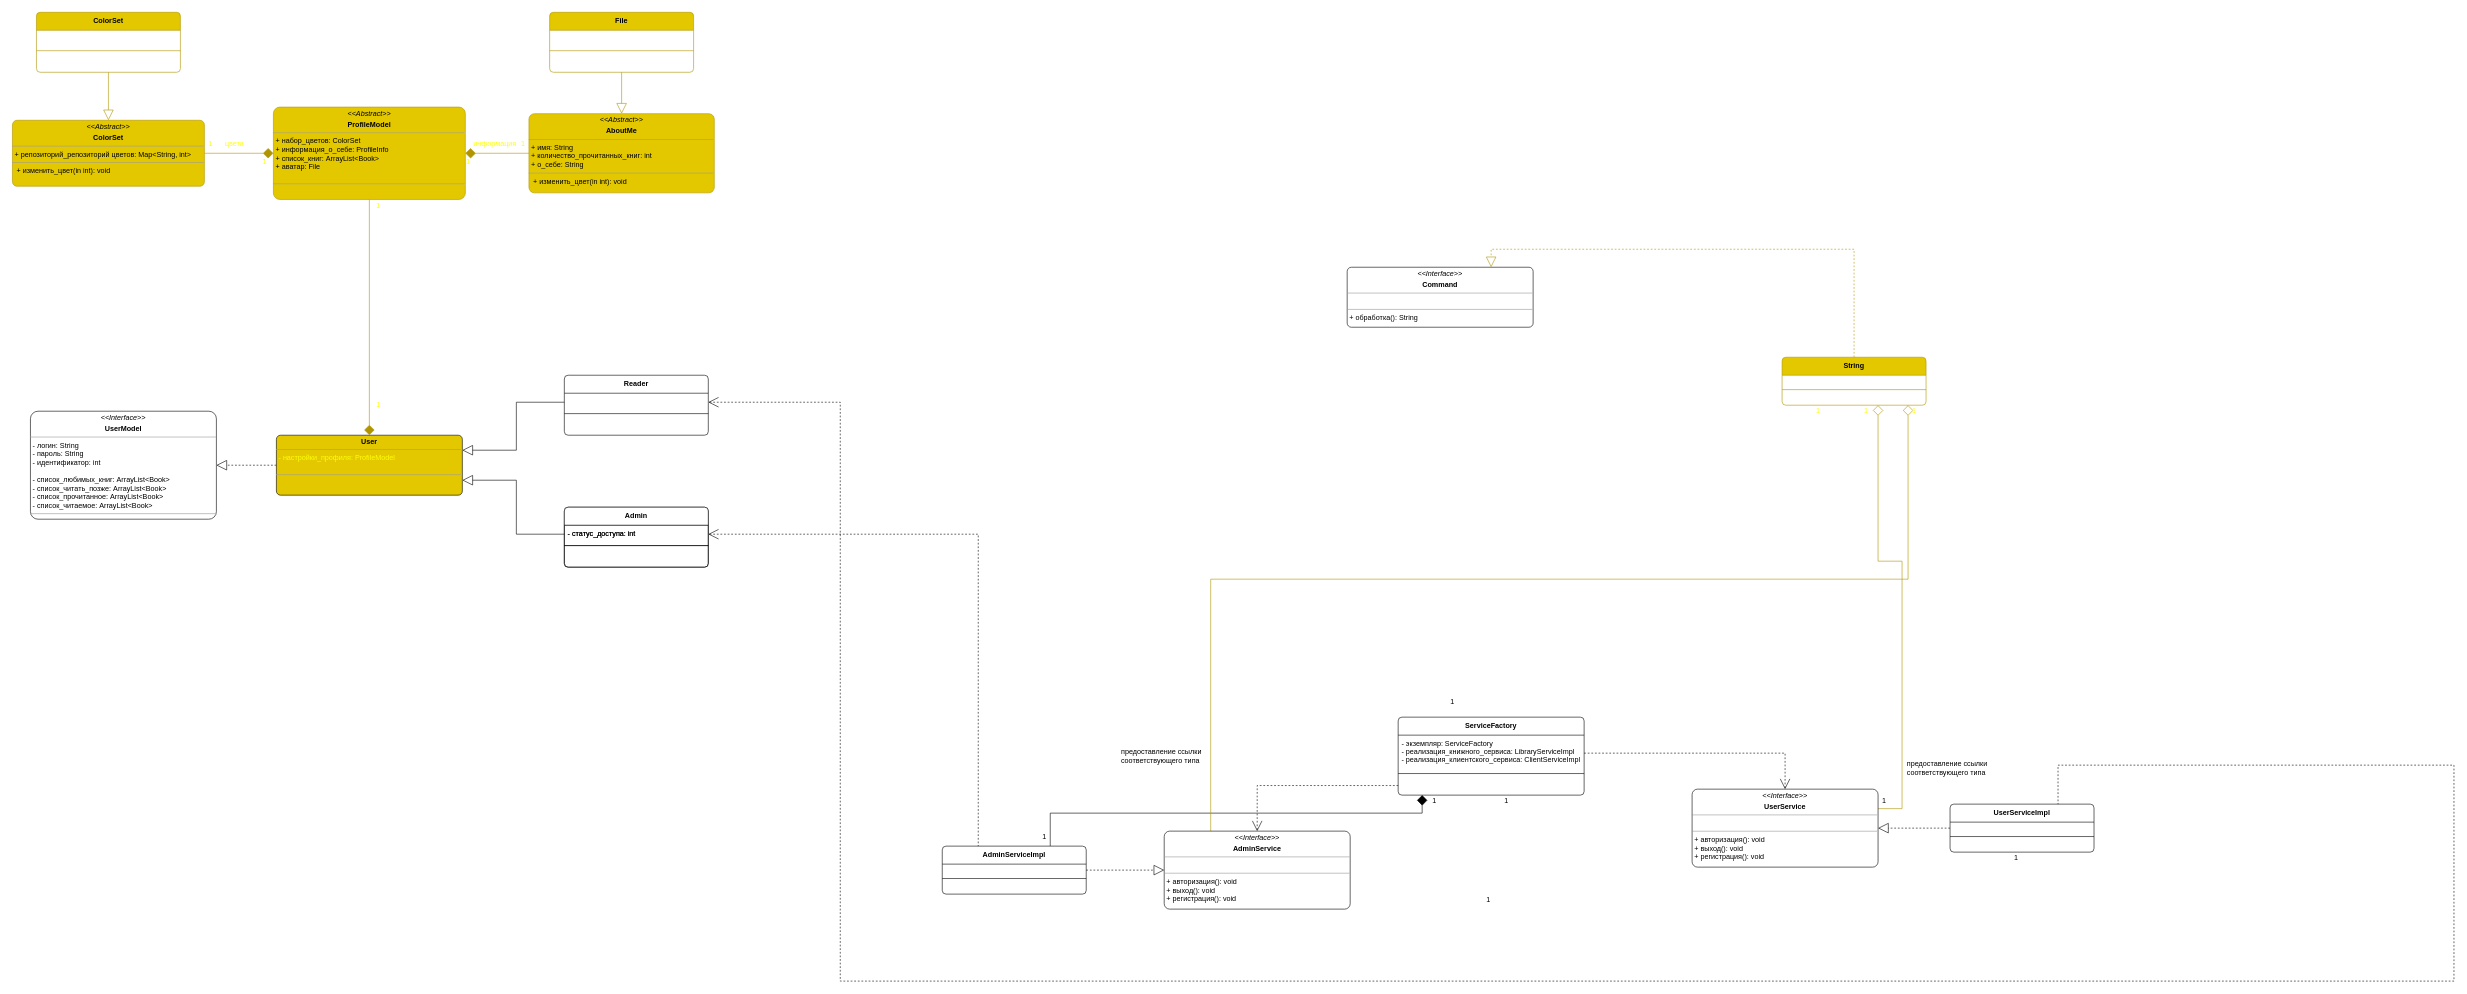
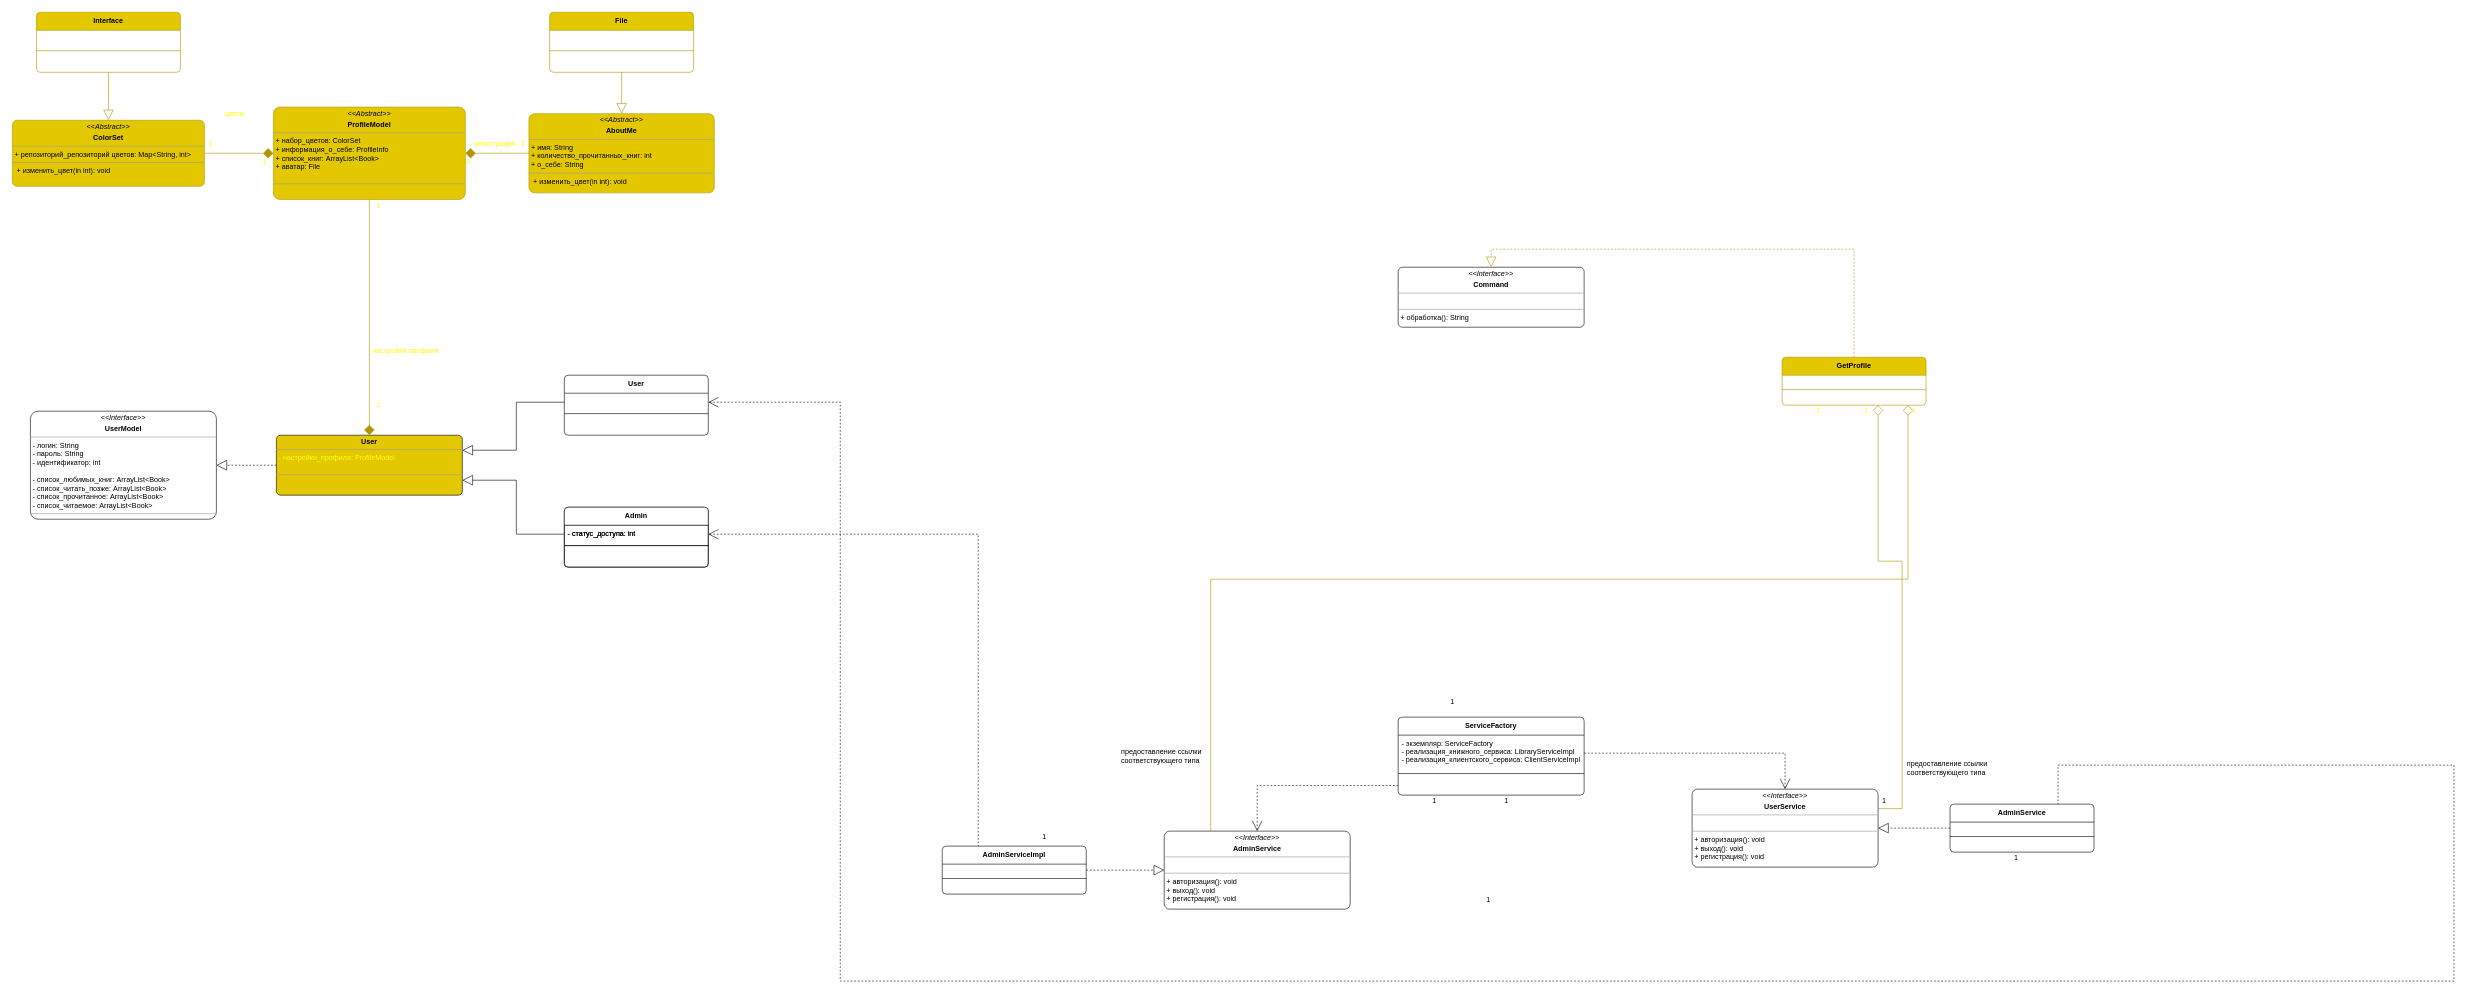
node "ColorSet": label "ColorSet" -> "Interface"
node "цвета": moved (234, 144) -> (234, 114)
node "информация": label "информация" -> "регистрация"
node "<<Interface>> Command + обработка(): String": moved (1440, 297) -> (1491, 297)
node "настройки профиля": added
node "String": label "String" -> "GetProfile"
node "Reader": label "Reader" -> "User"
node "UserServiceImpl": label "UserServiceImpl" -> "AdminService"
edge "AdminServiceImpl" -> "ServiceFactory": removed
